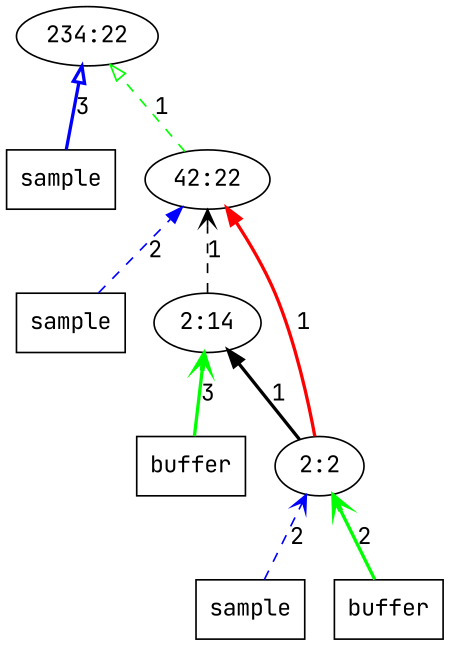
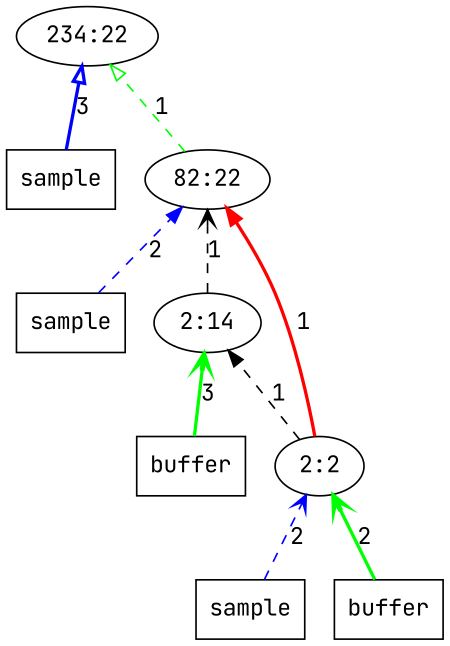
node "42:22": label "42:22" -> "82:22"
edge "2:2" -> "2:14": style bold -> dashed
